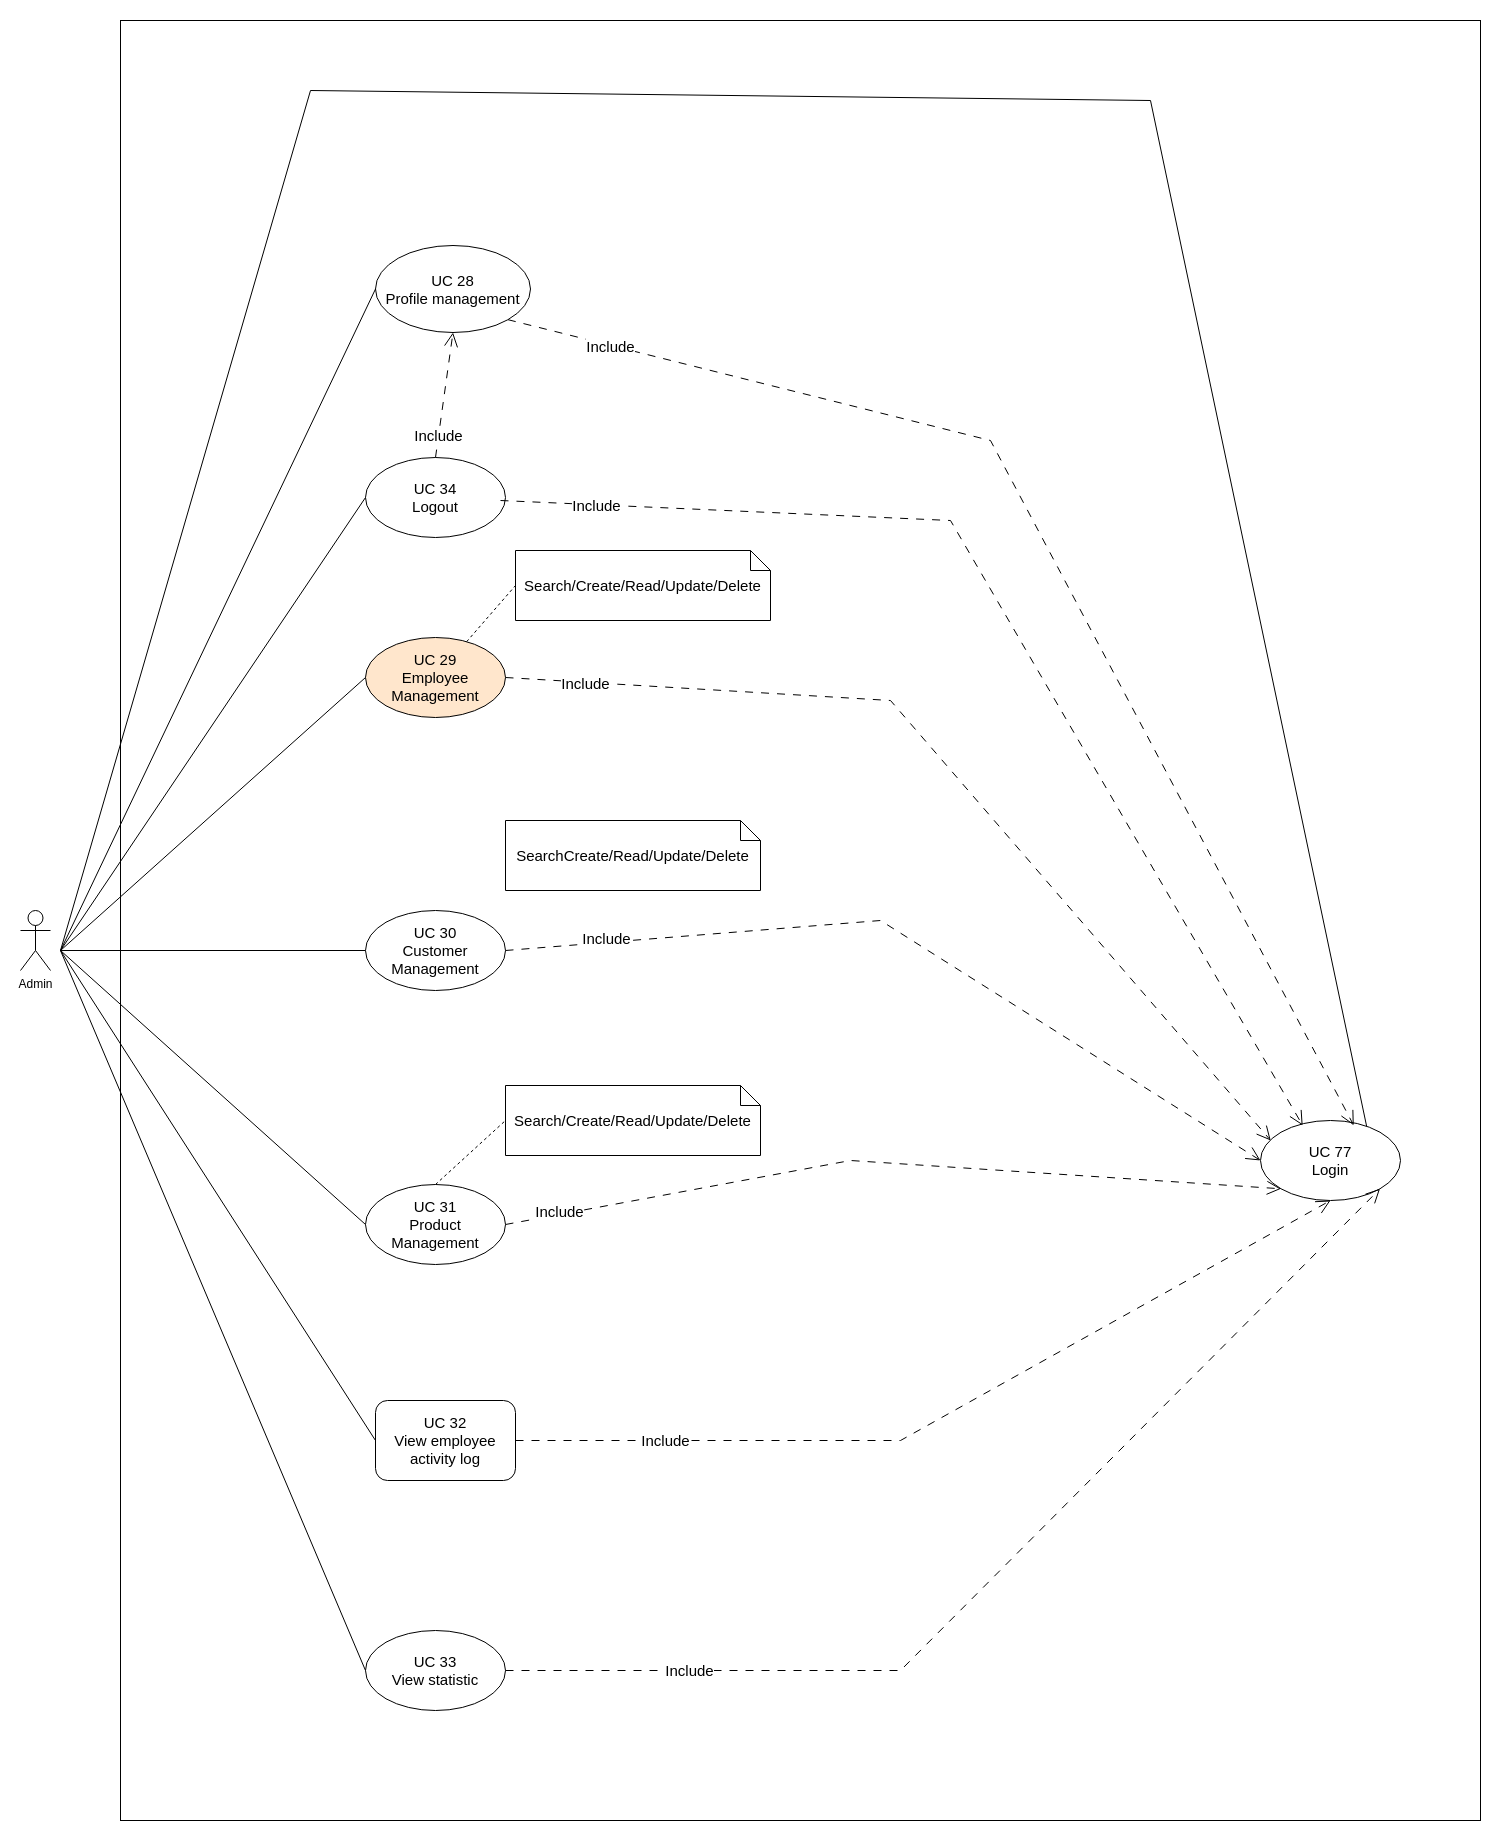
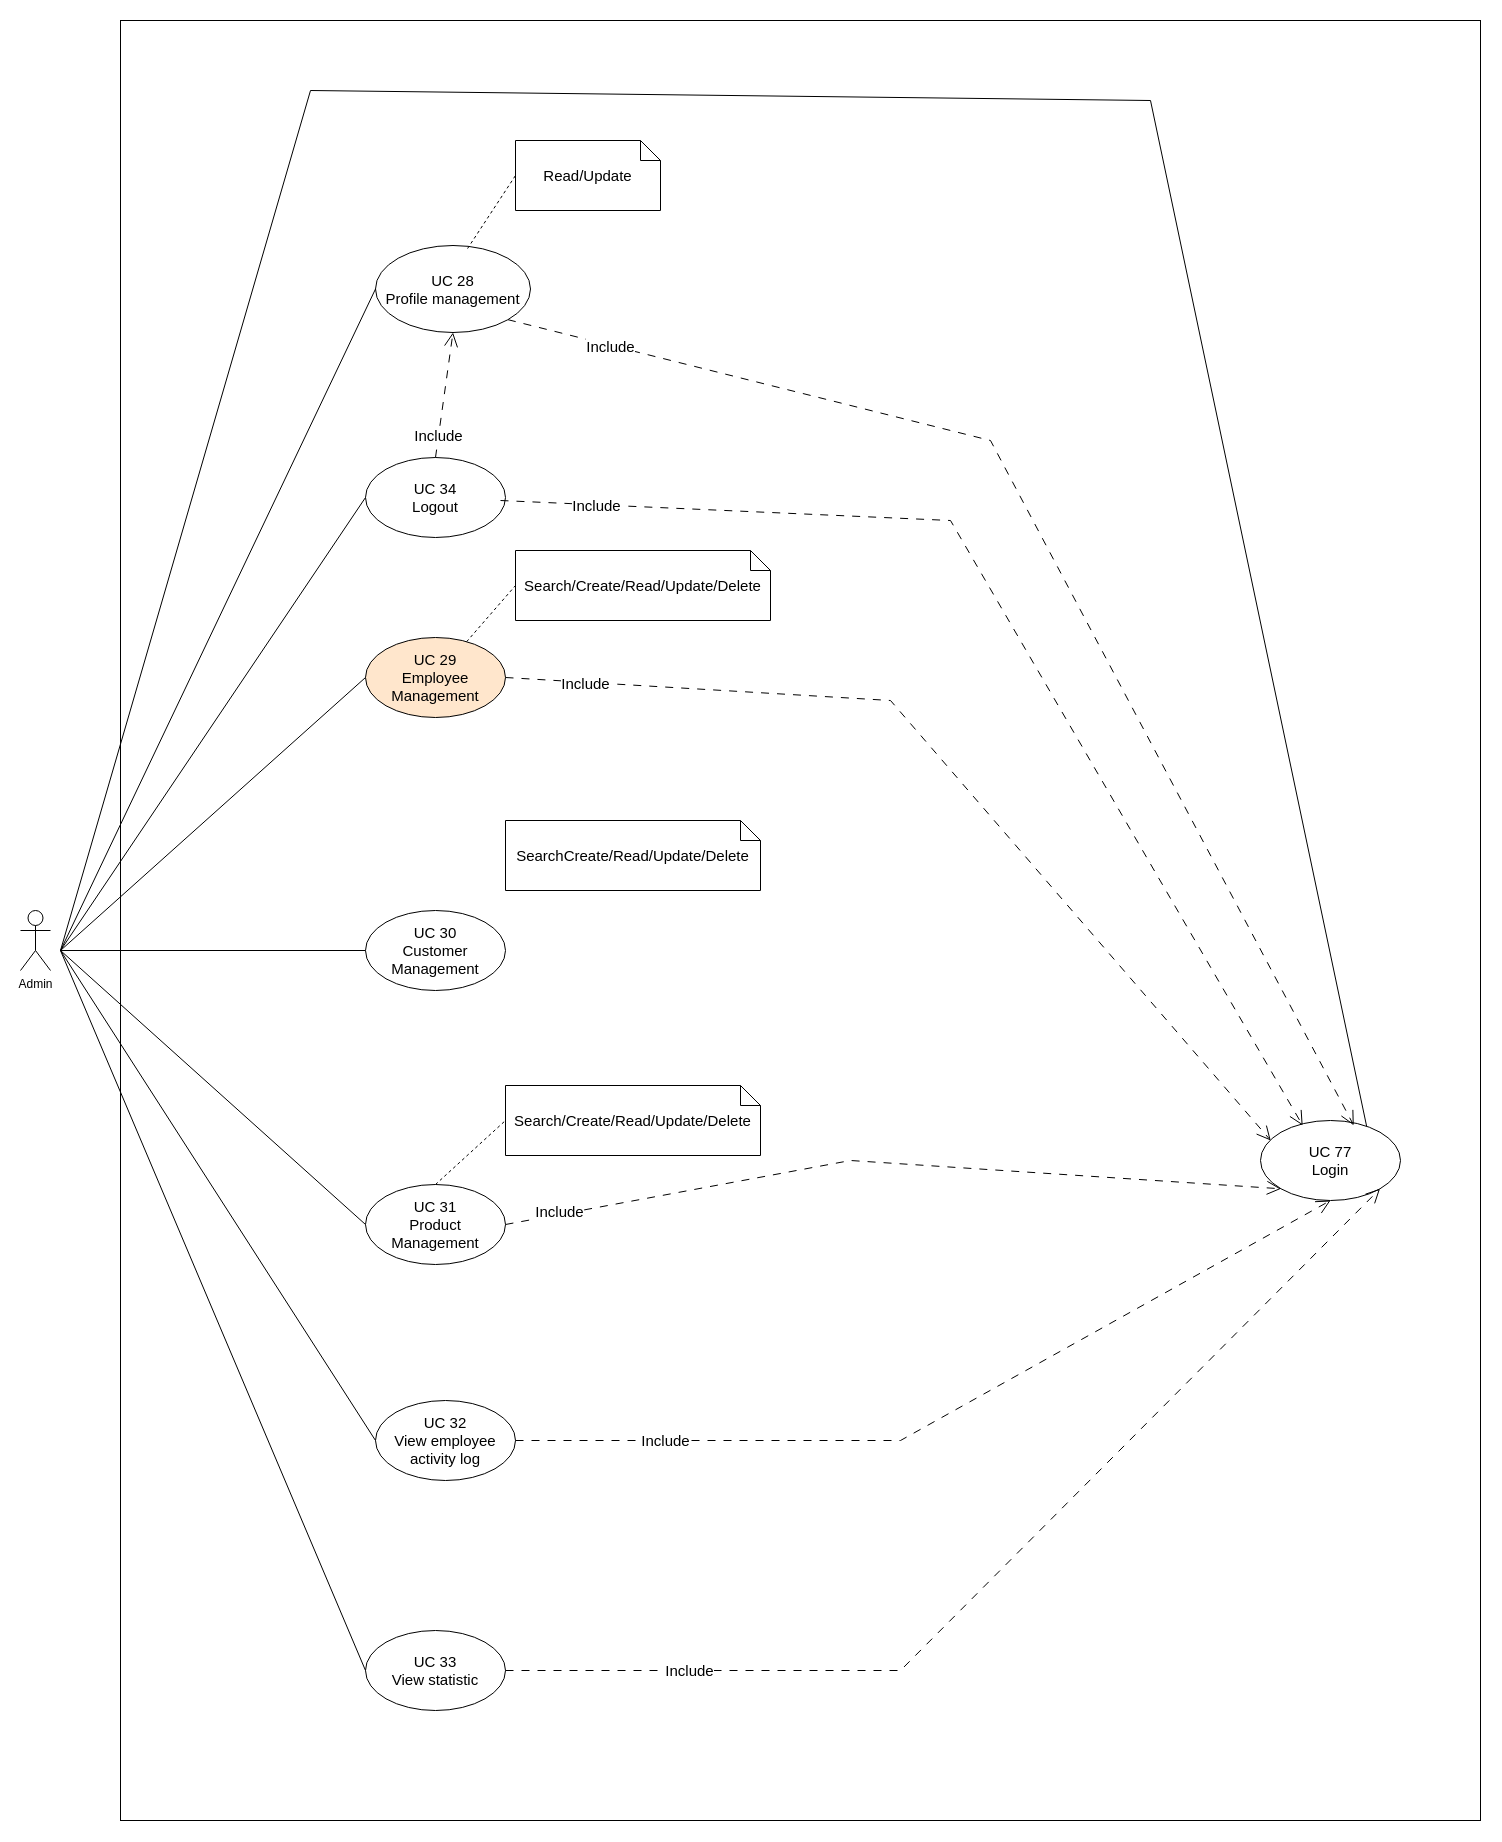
node "Read/Update": added
edge "Read/Update" -- "UC 28 Profile management": added
edge "UC 30 Customer Management" -> "UC 77 Login": removed, label "Include"
node "UC 32 View employee activity log": shape rounded rectangle -> ellipse
